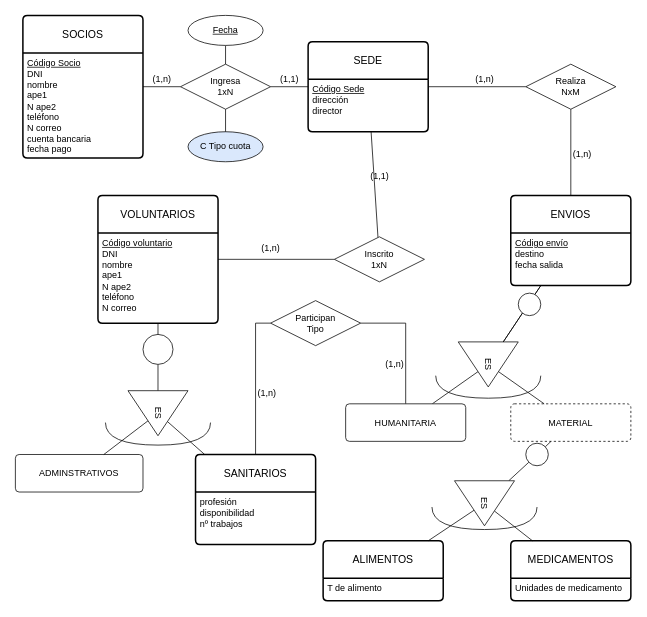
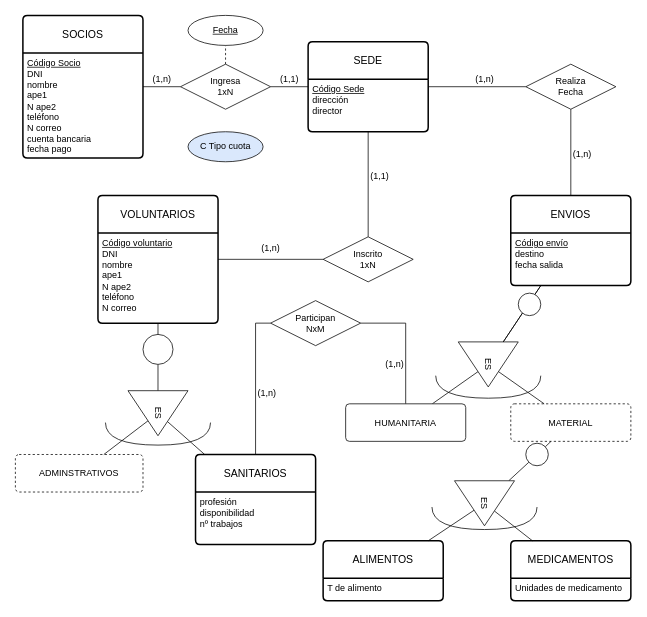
edge "Fecha" -- "Ingresa 1xN": style solid -> dashed
node "Realiza NxM": label "Realiza NxM" -> "Realiza Fecha"
edge "Ingresa 1xN" -- "C Tipo cuota": removed
node "Inscrito 1xN": moved (379, 259) -> (368, 259)
node "Participan Tipo": label "Participan Tipo" -> "Participan NxM"
node "ADMINSTRATIVOS": style solid -> dashed
